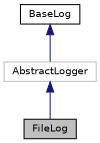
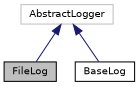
edge "AbstractLogger" -> "BaseLog": reversed
